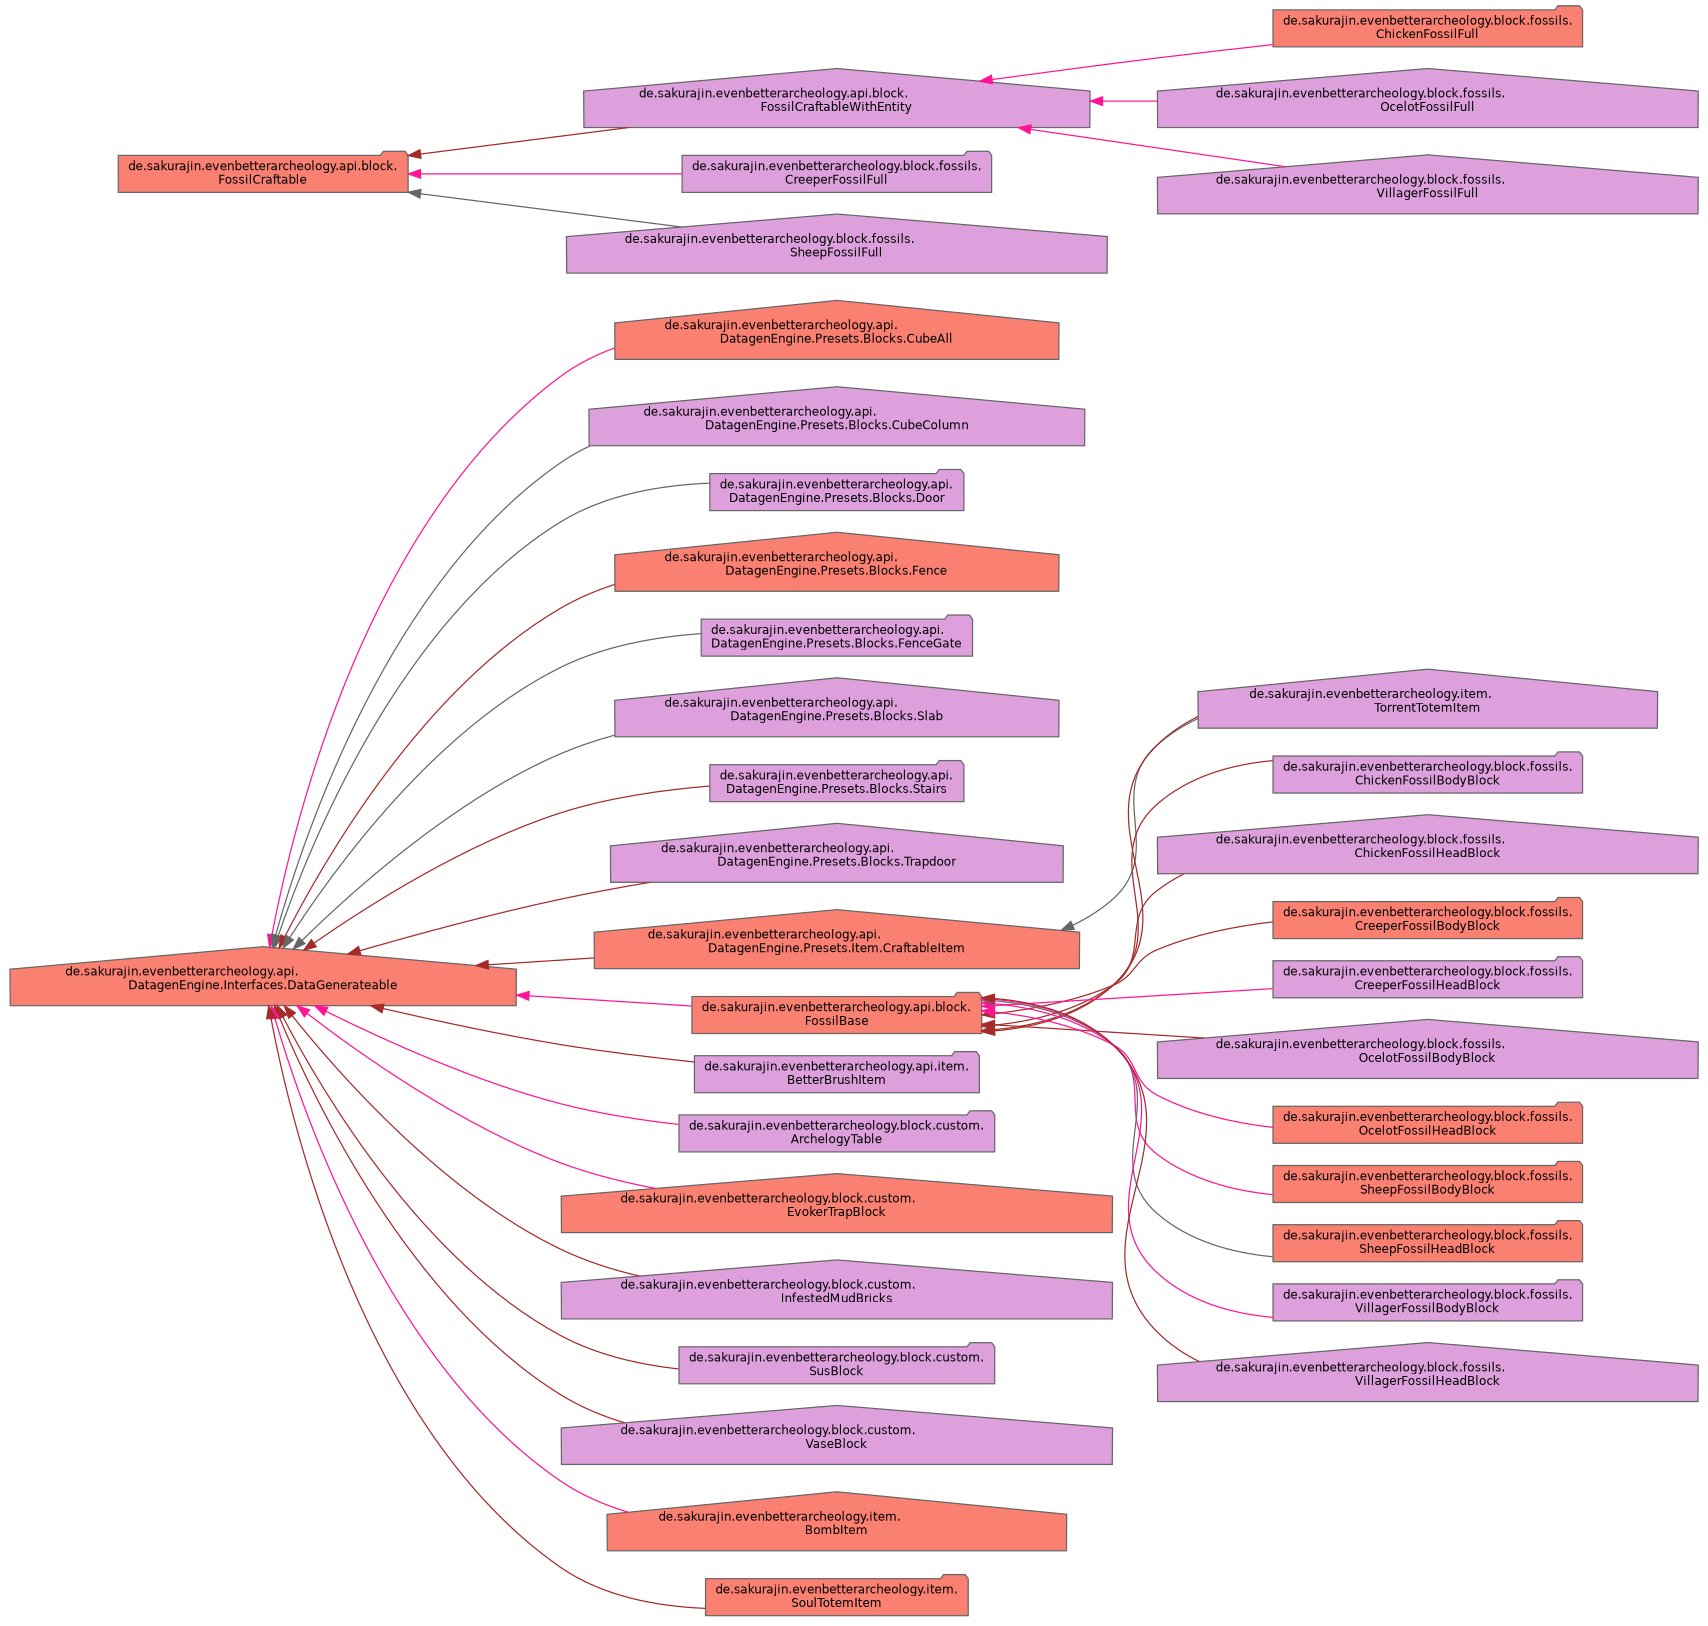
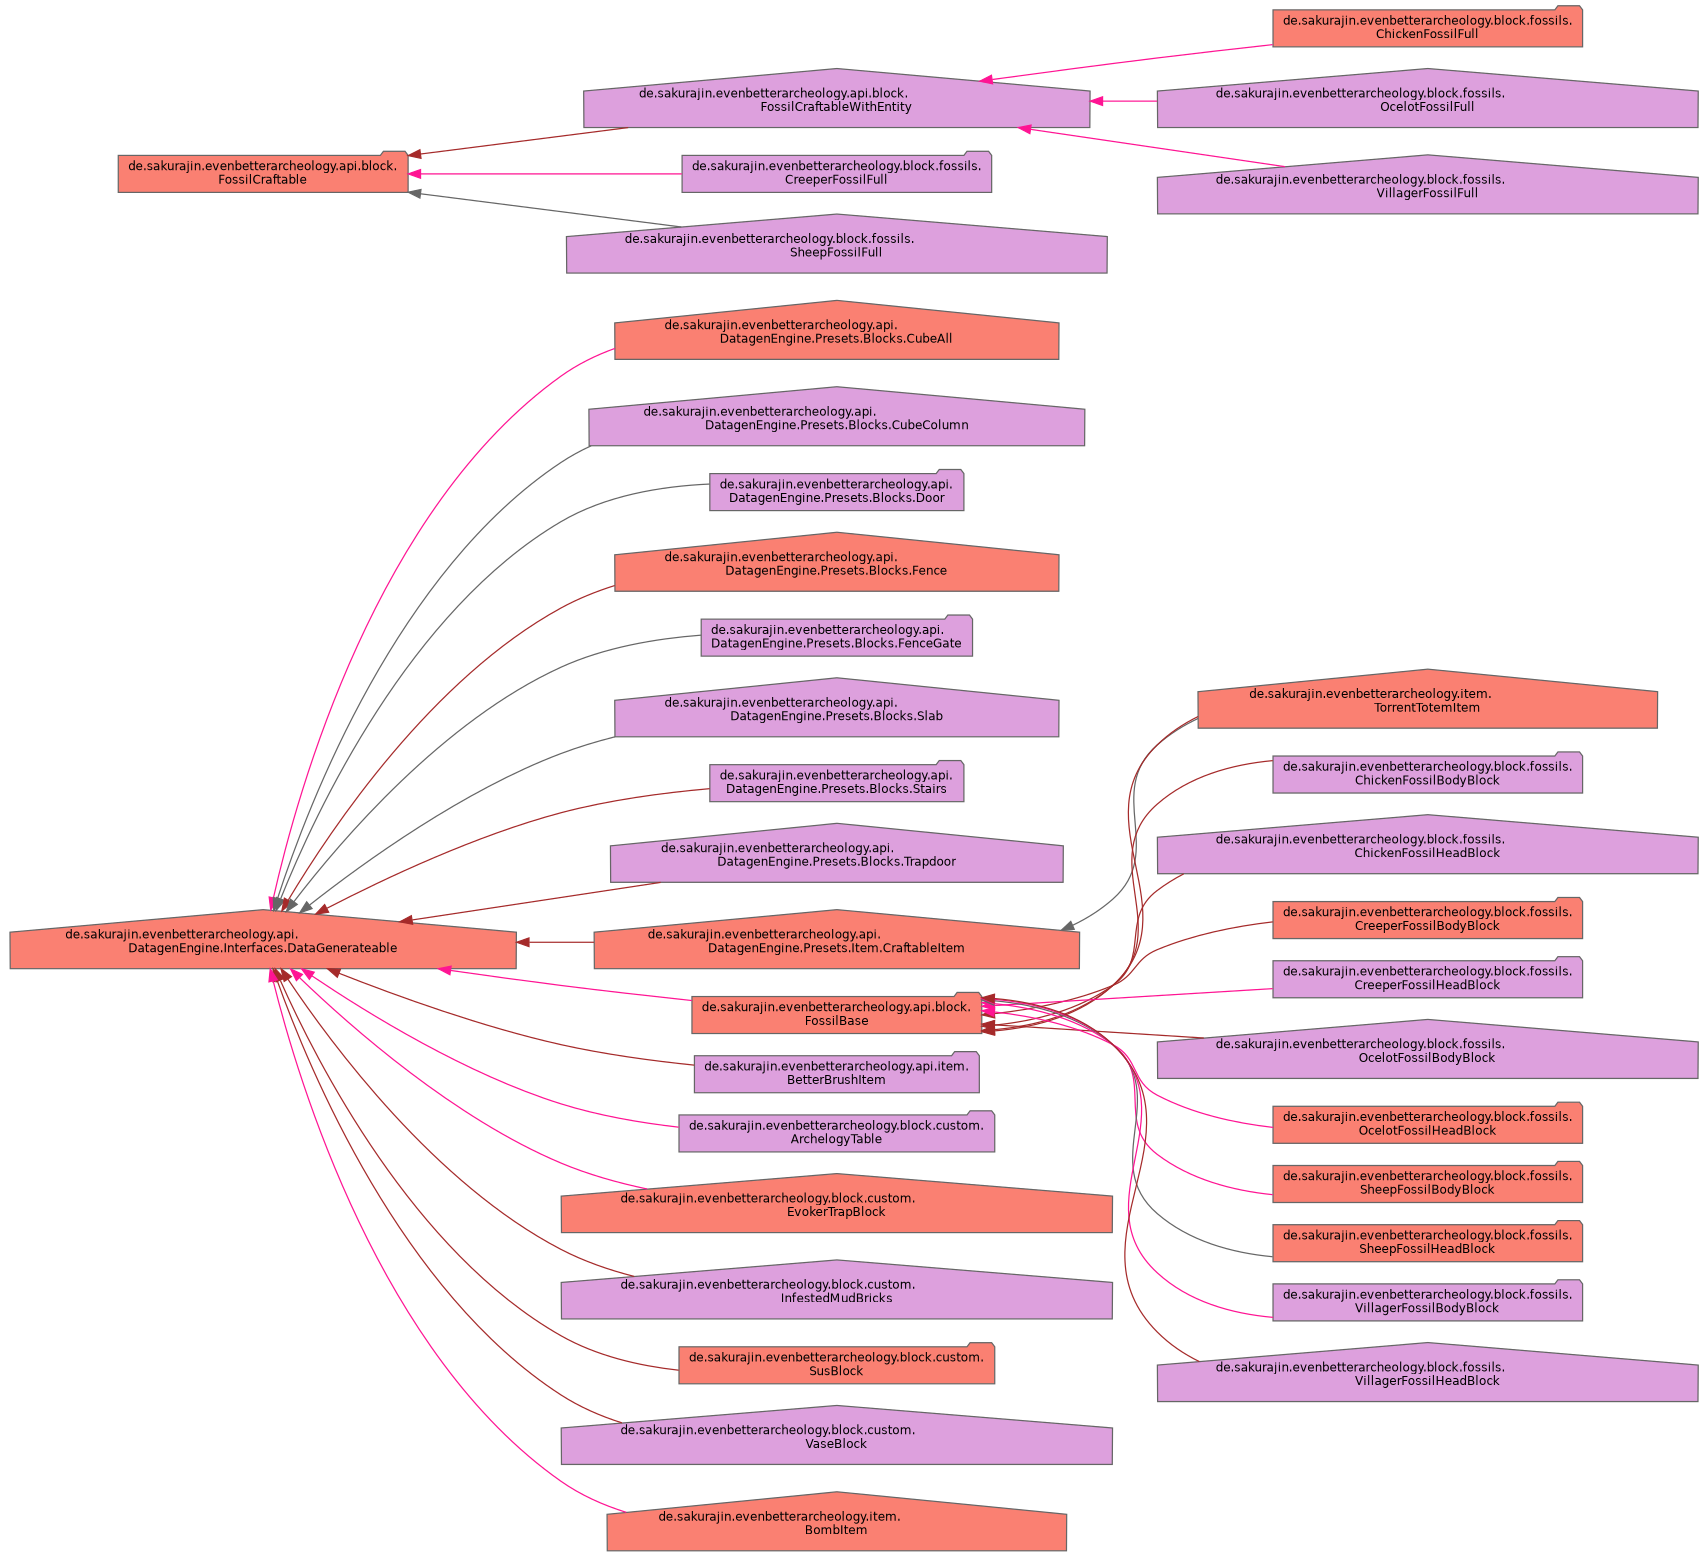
node "de.sakurajin.evenbetterarcheology.item. TorrentTotemItem": fillcolor plum -> salmon
node "de.sakurajin.evenbetterarcheology.block.custom. SusBlock": fillcolor plum -> salmon
node "de.sakurajin.evenbetterarcheology.item. SoulTotemItem": removed
